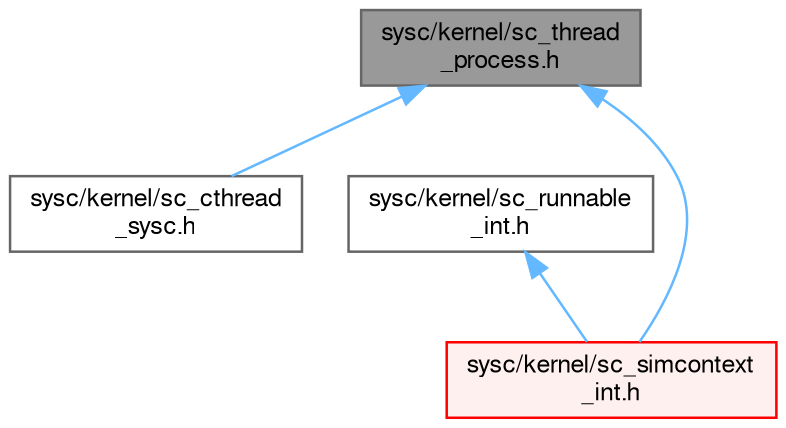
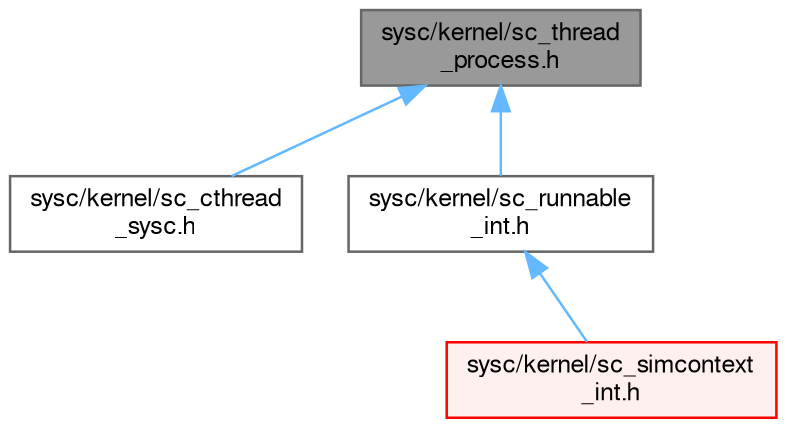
edge "sysc/kernel/sc_simcontext _int.h" -> "sysc/kernel/sc_thread _process.h": now "sysc/kernel/sc_runnable _int.h" -> "sysc/kernel/sc_thread _process.h"
